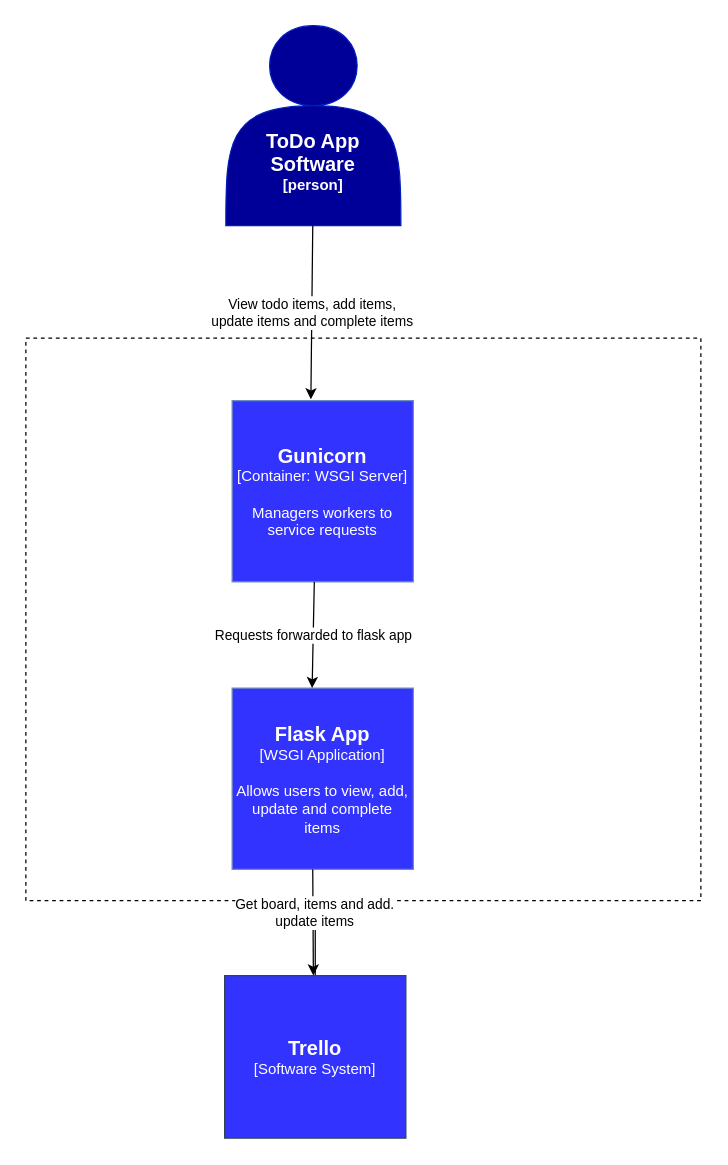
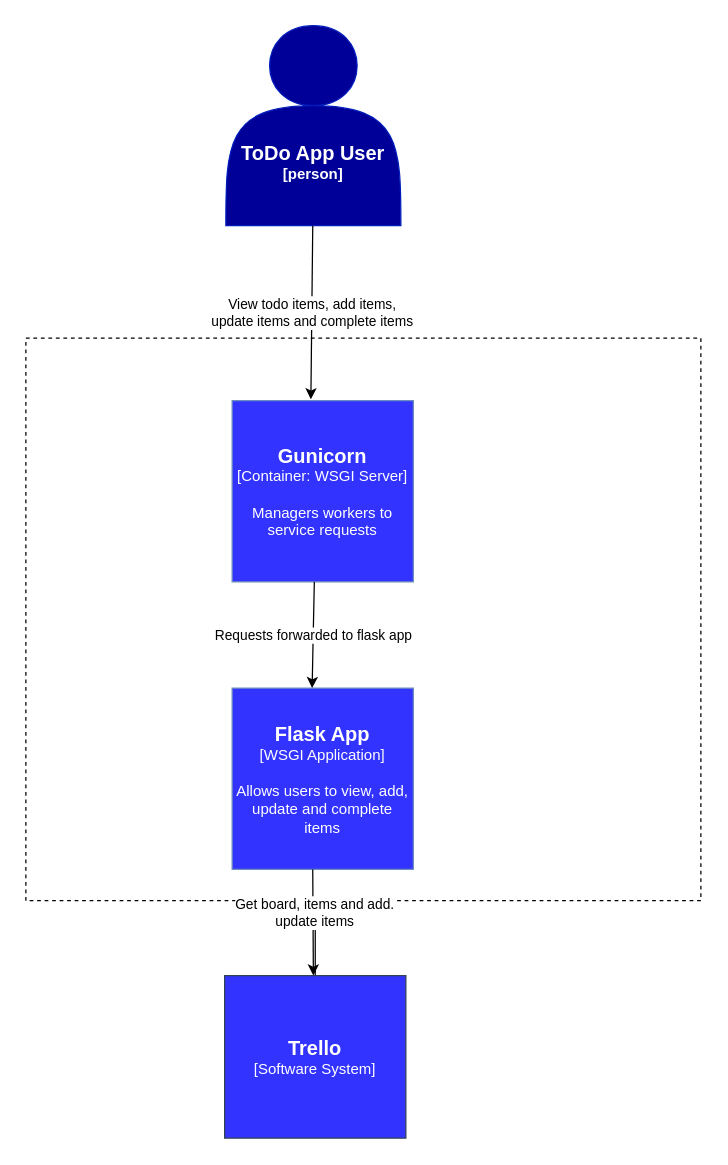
node "ToDo App Software [person]": label "ToDo App Software [person]" -> "ToDo App User [person]"
